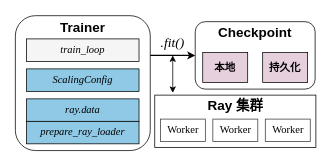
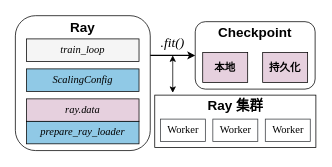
node "Trainer": label "Trainer" -> "Ray"
node "ray.data": fillcolor #90c9e6 -> #e6d0de
